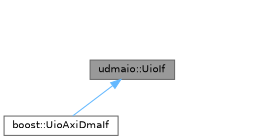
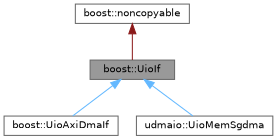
node "boost::noncopyable": added
node "udmaio::UioIf": label "udmaio::UioIf" -> "boost::UioIf"
node "udmaio::UioMemSgdma": added
